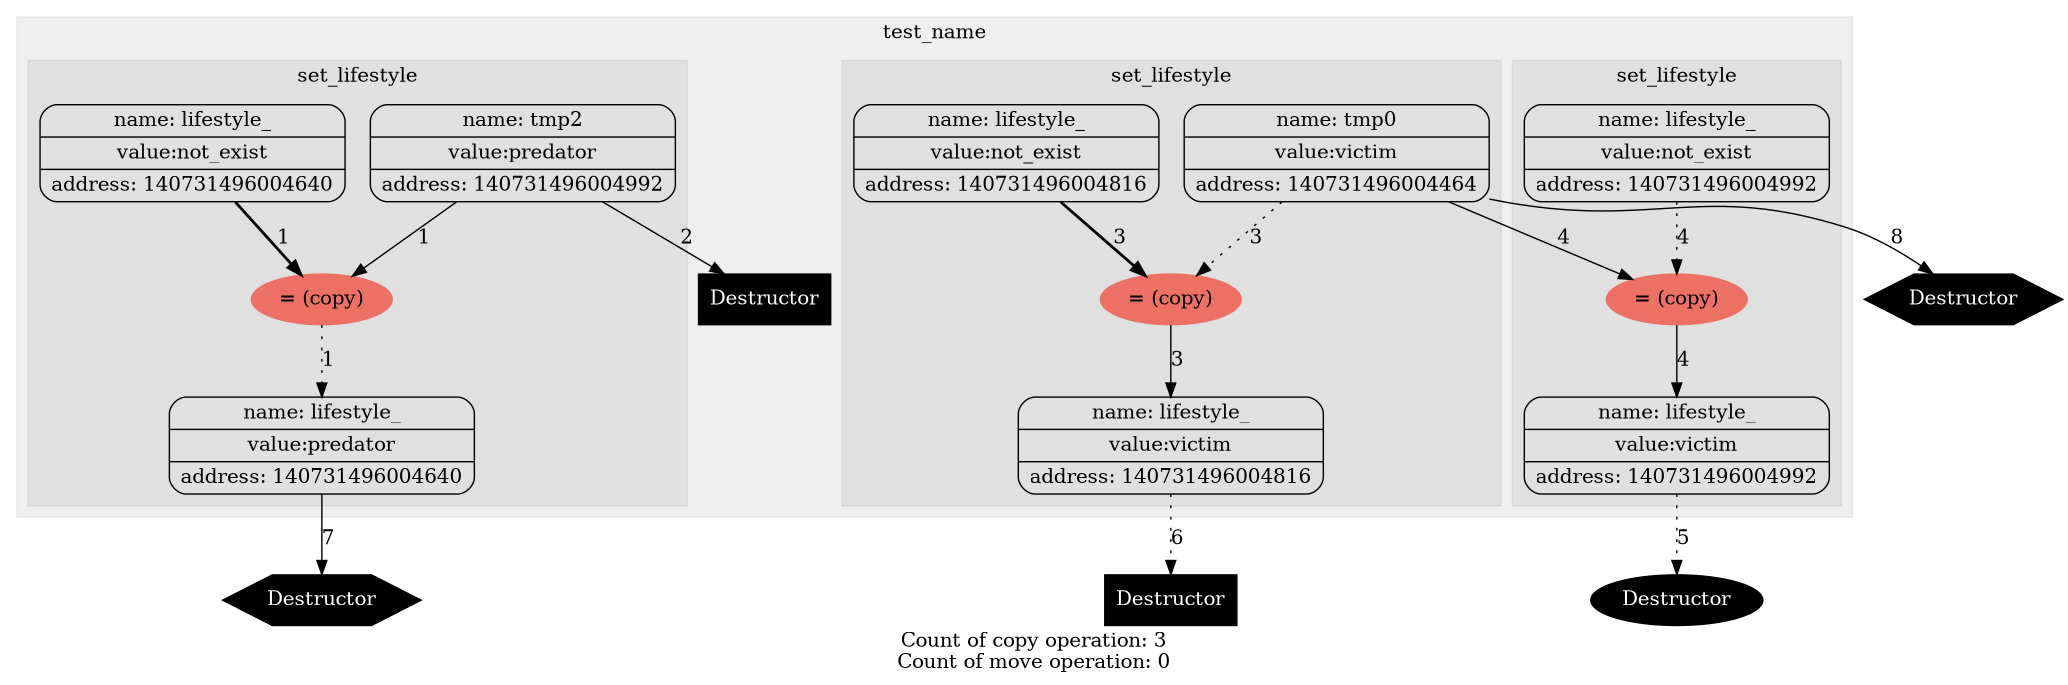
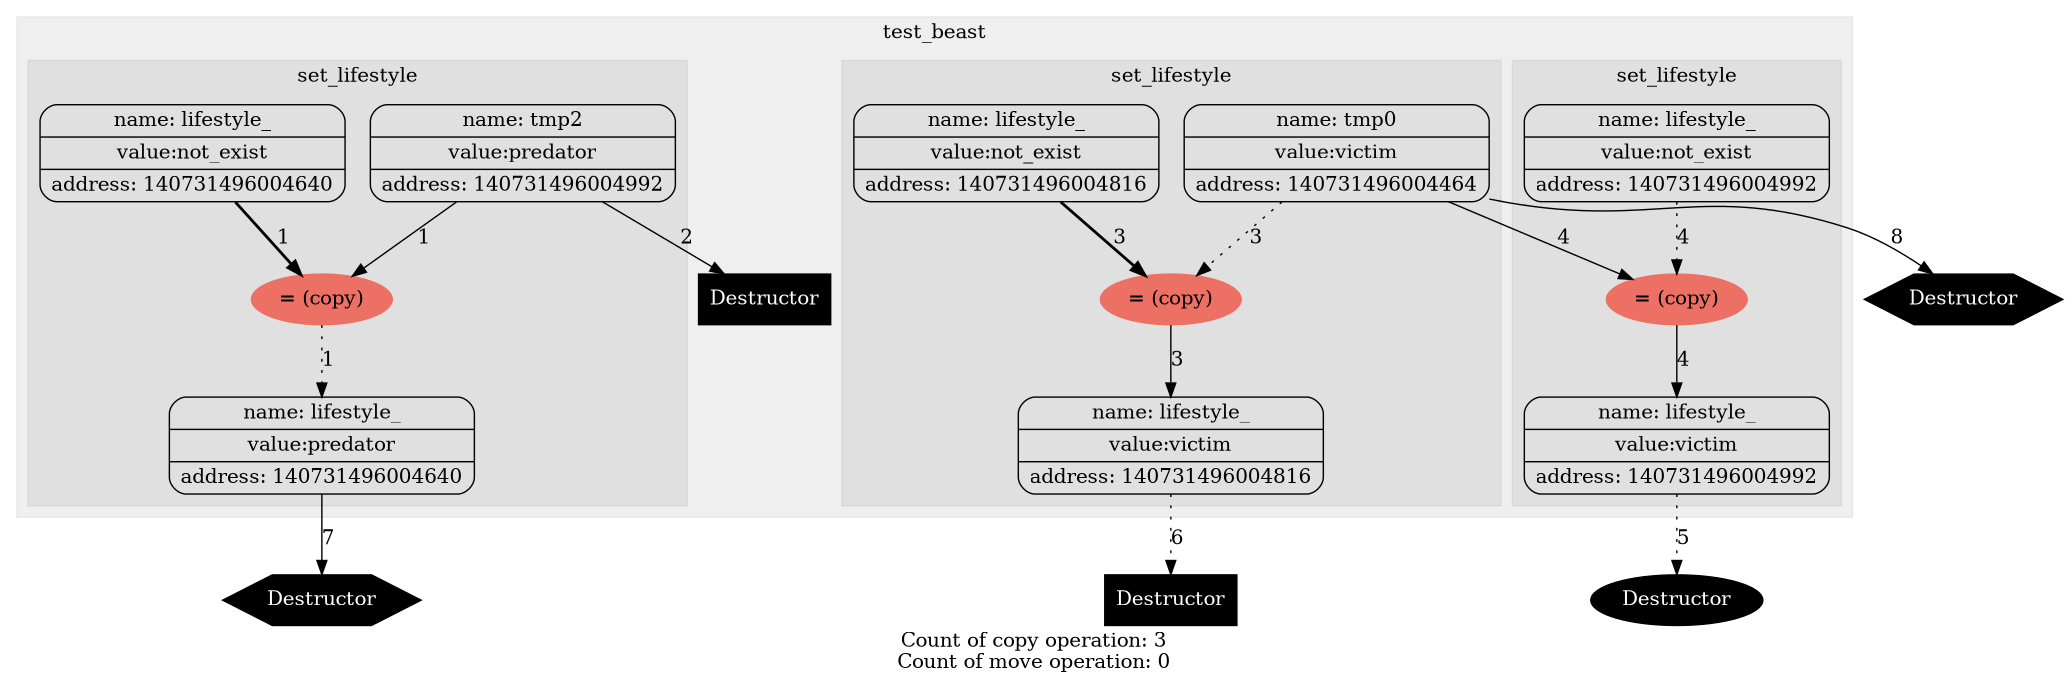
cluster "test_name": label "test_name" -> "test_beast"
